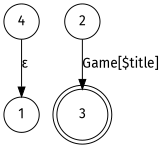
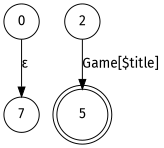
node "4": label "4" -> "0"
node "1": label "1" -> "7"
node "3": label "3" -> "5"
